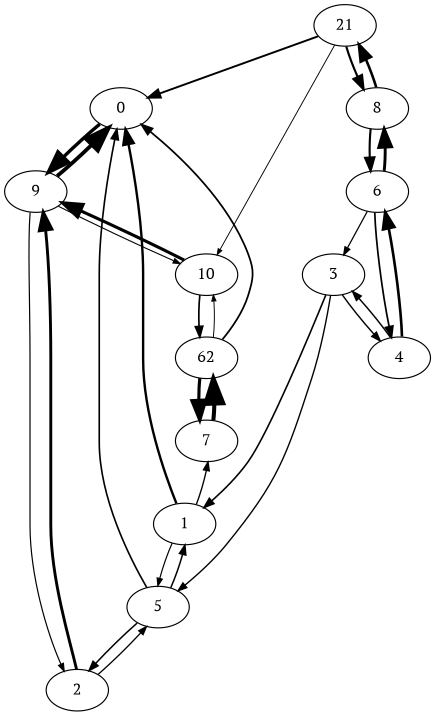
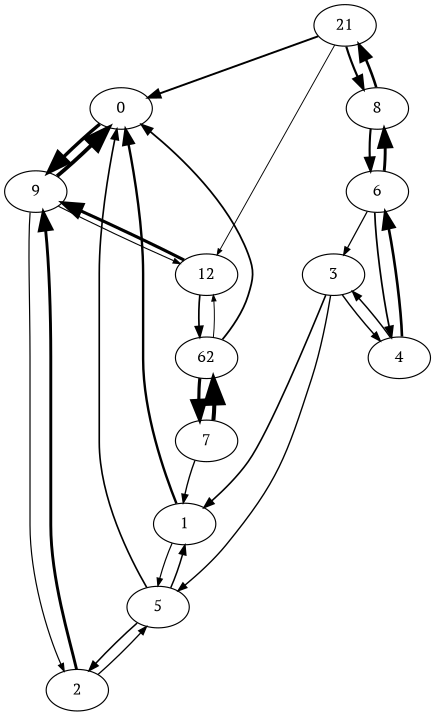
node "10": label "10" -> "12"
edge "1" -> "7": reversed
